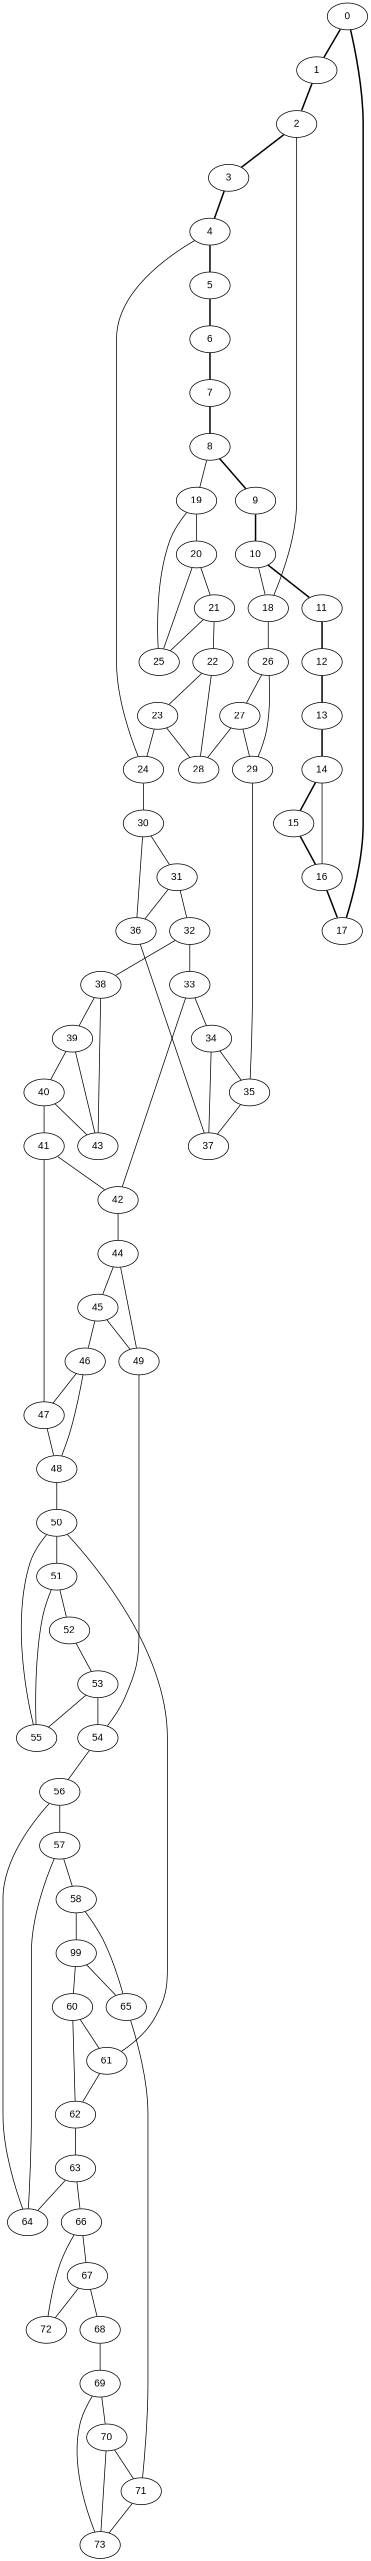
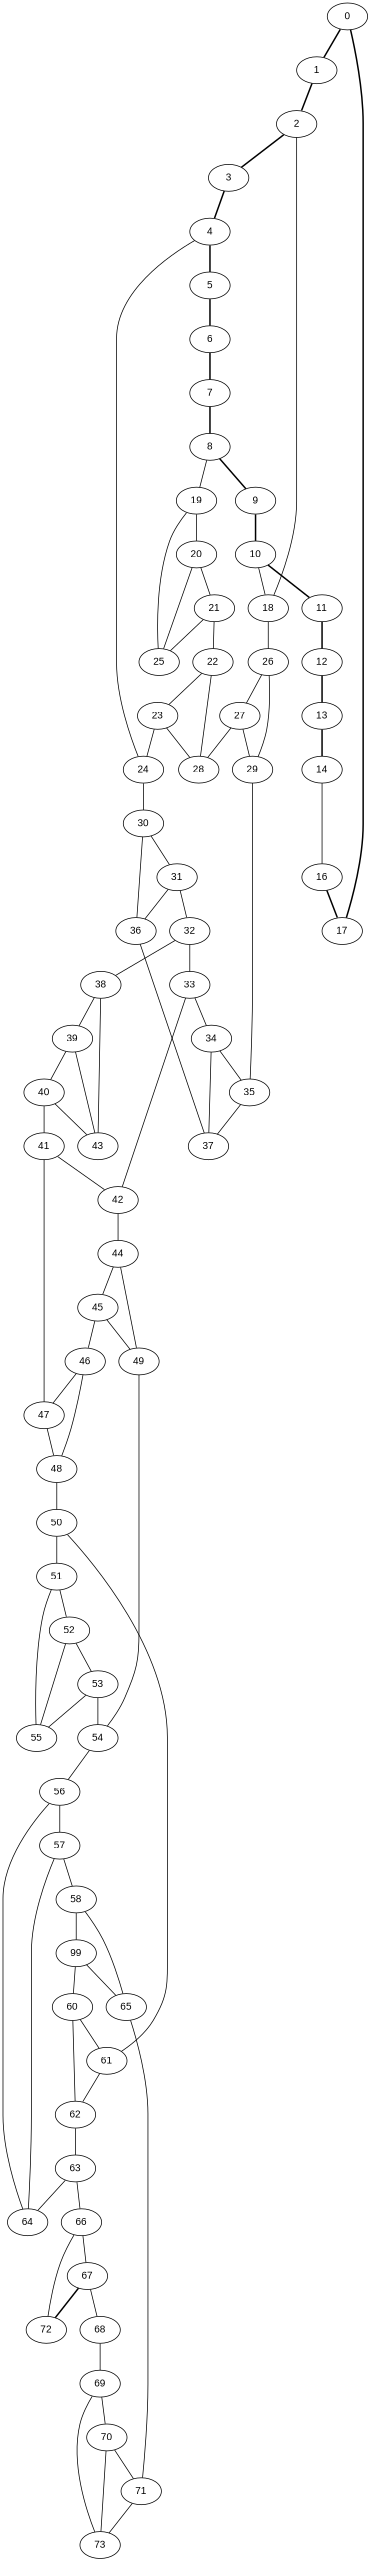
node "15": removed
edge "50" -- "55": now "52" -- "55"
edge "67" -- "72": style solid -> bold
